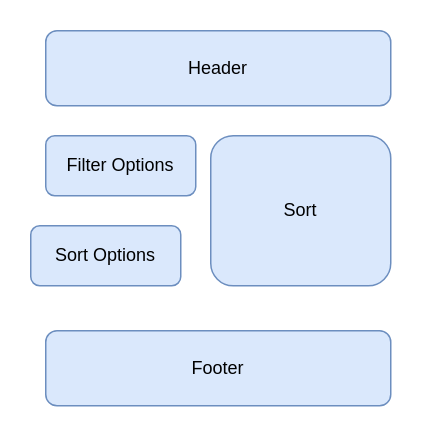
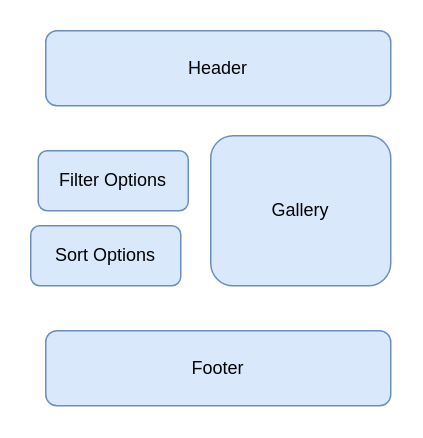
node "Filter Options": moved (121, 166) -> (113, 181)
node "Sort": label "Sort" -> "Gallery"
